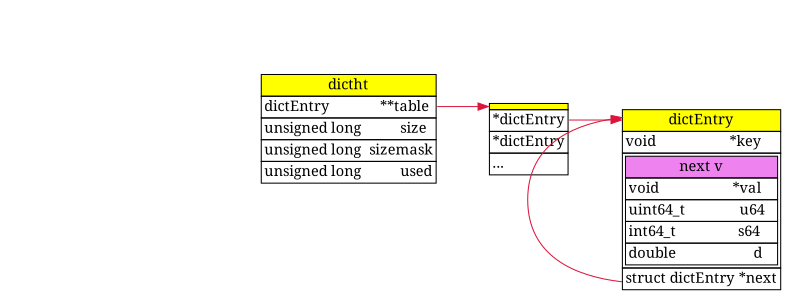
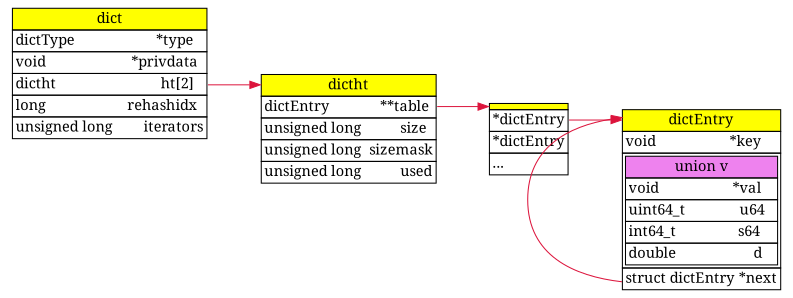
node "dict": added
node "dictEntry": text "next v" -> "union v"
